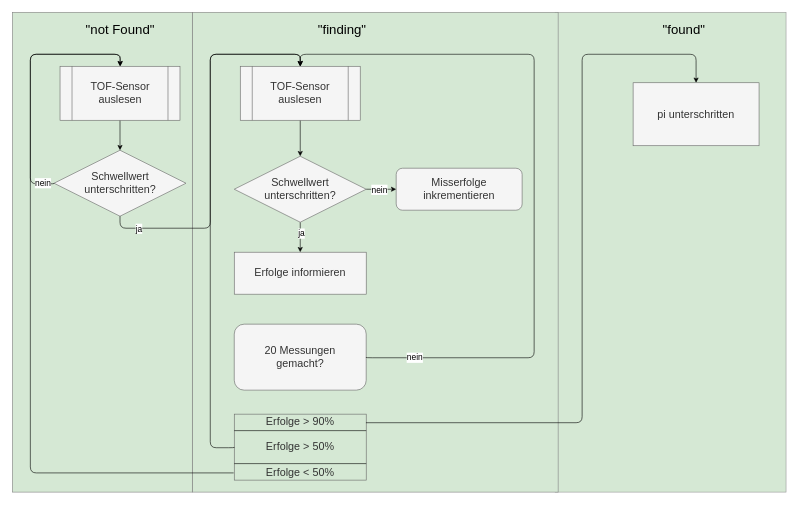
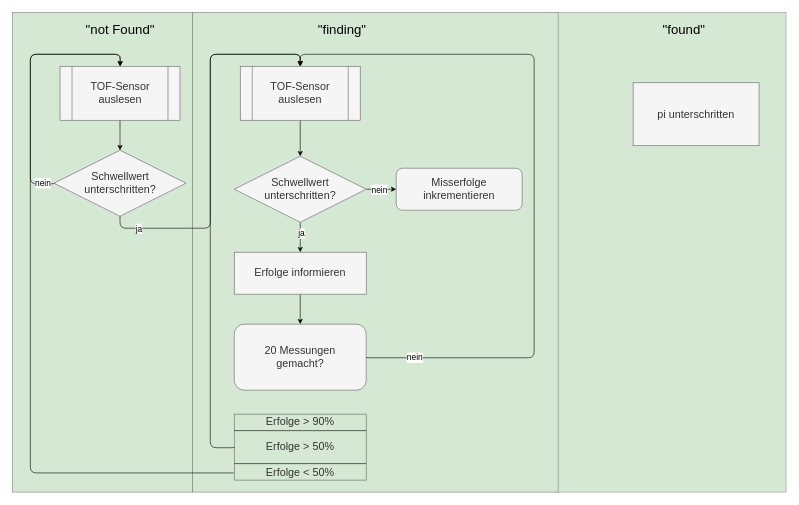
edge "Erfolge > 90% Erfolge > 50% Erfolge < 50%" -> "pi unterschritten": removed
edge "Erfolge informieren" -> "20 Messungen gemacht?": added
